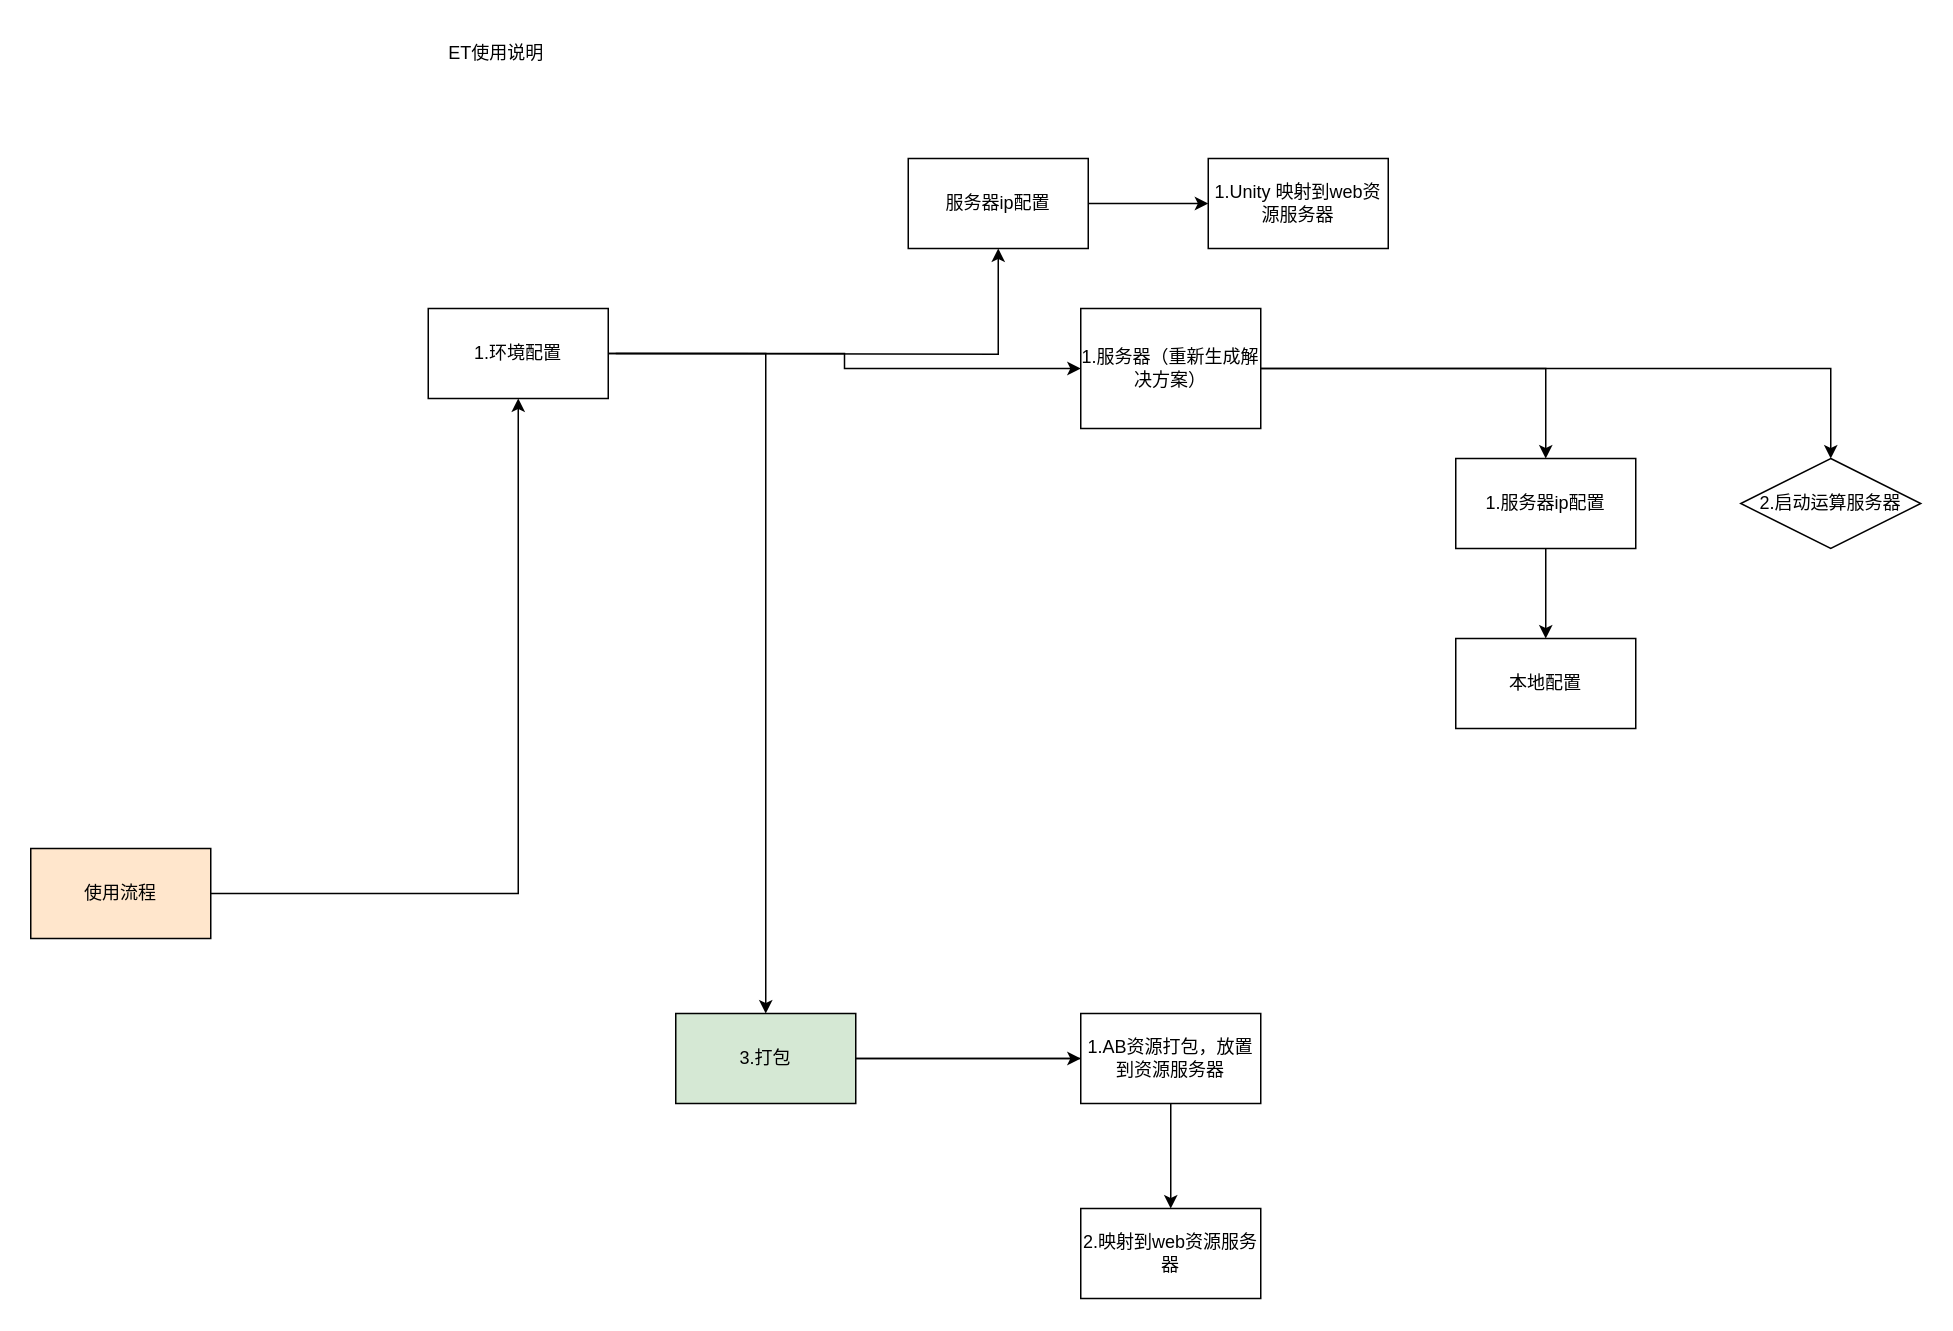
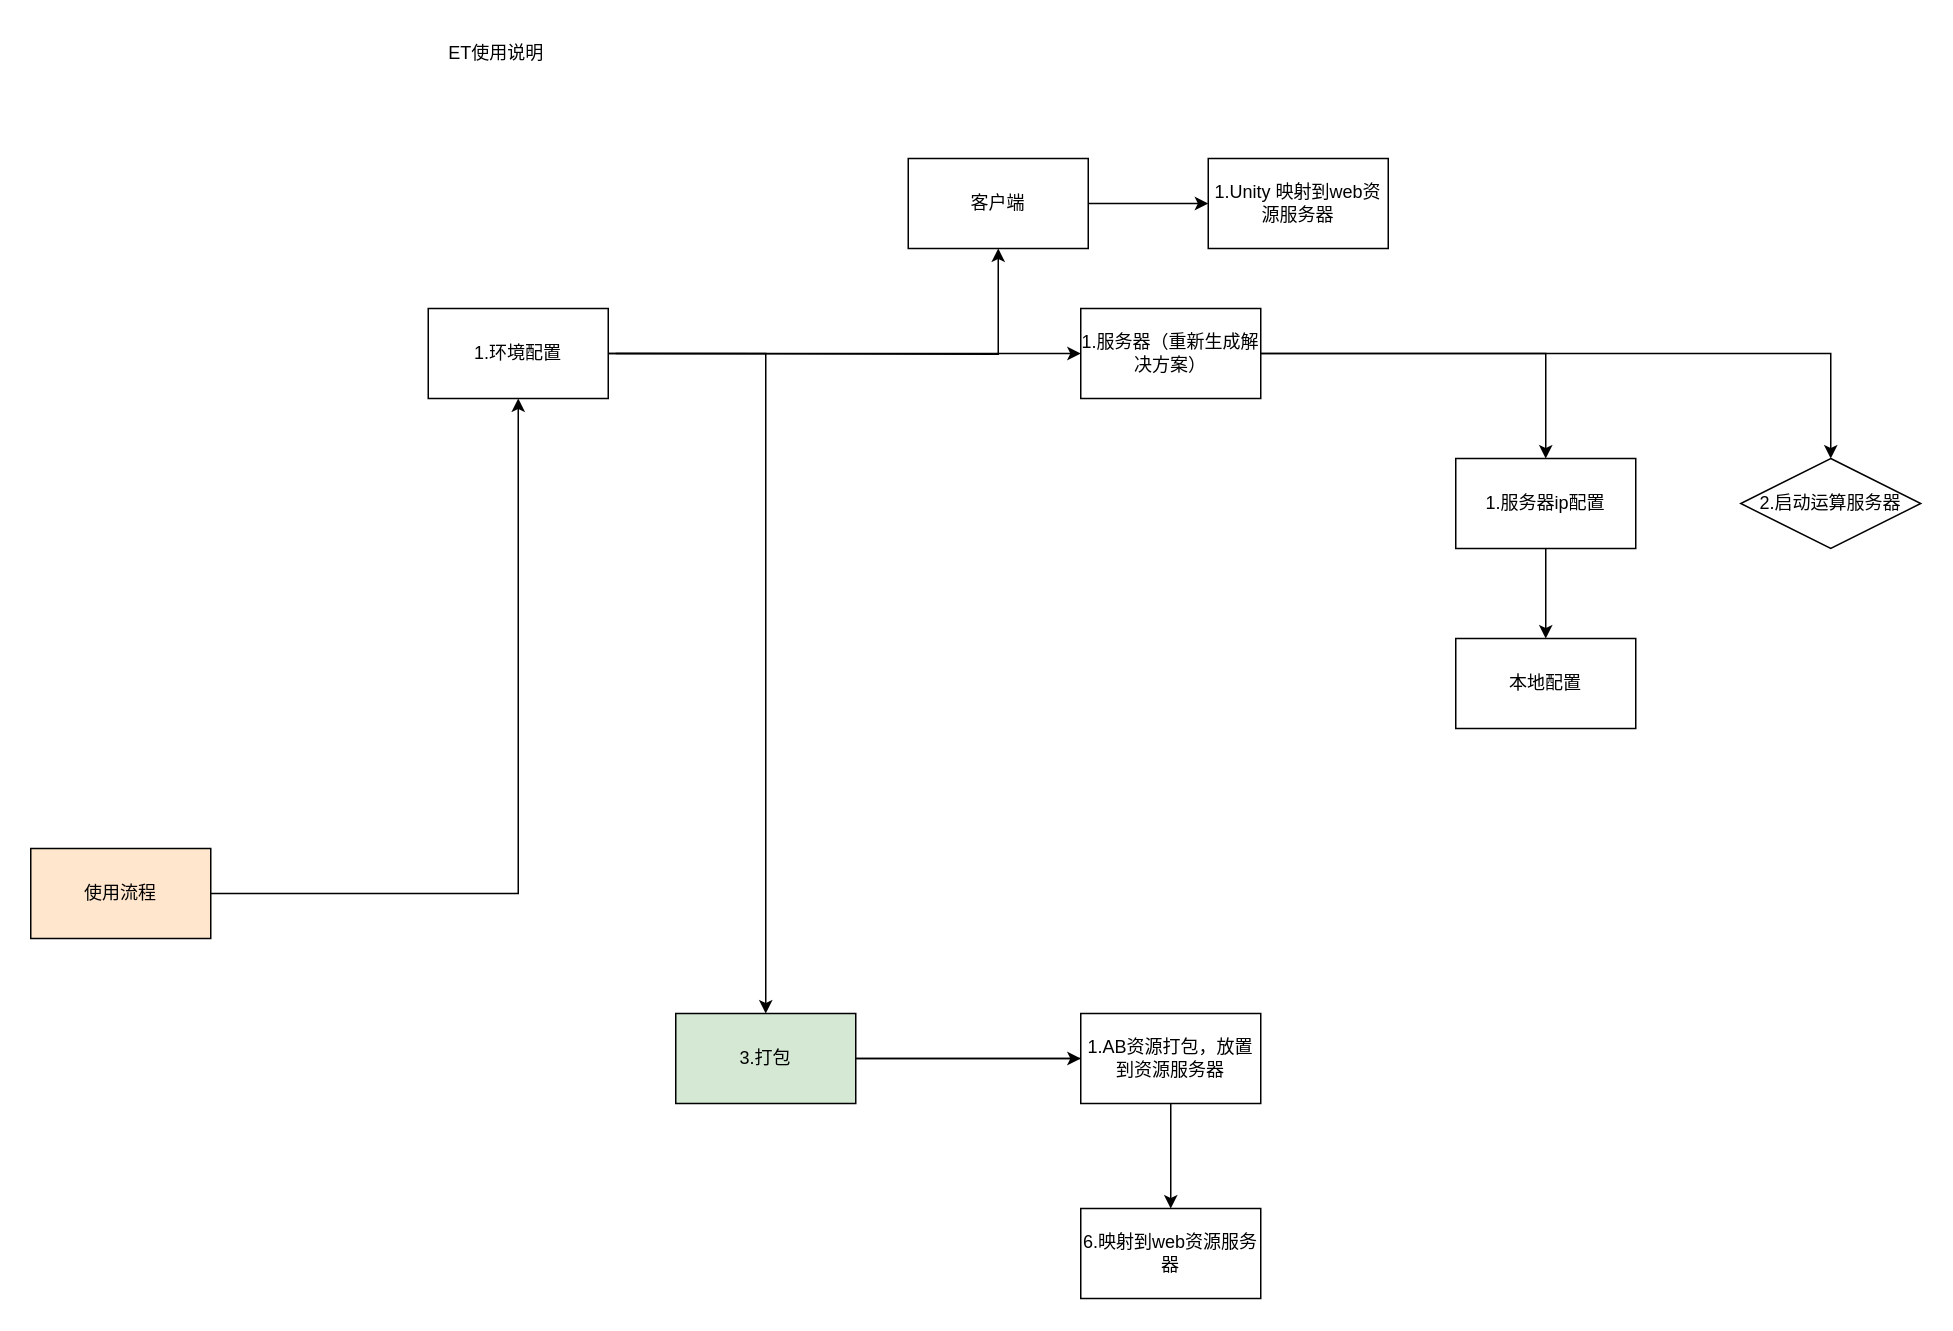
node "服务器ip配置": label "服务器ip配置" -> "客户端"
node "1.服务器（重新生成解决方案）": size 180x120 -> 180x90
node "2.映射到web资源服务器": label "2.映射到web资源服务器" -> "6.映射到web资源服务器"
